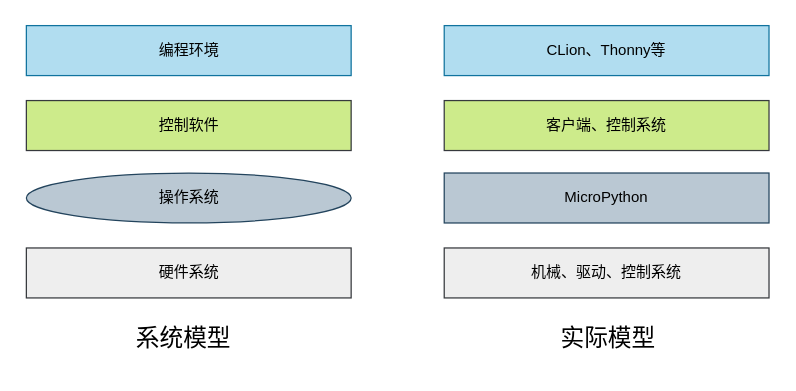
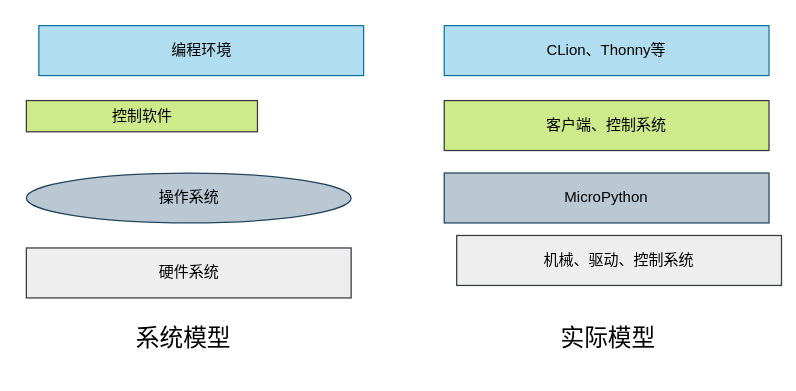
node "编程环境": moved (189, 51) -> (201, 51)
node "控制软件": size 325x50 -> 231x31
node "机械、驱动、控制系统": moved (607, 273) -> (619, 261)
